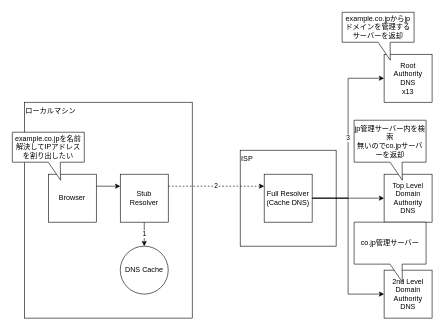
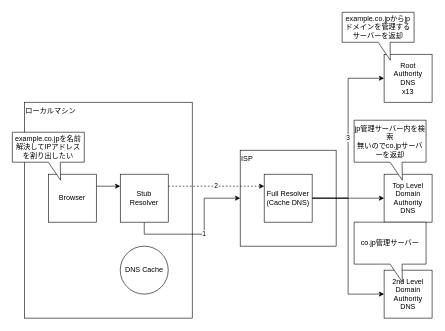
edge "Stub Resolver" -> "DNS Cache": now "Stub Resolver" -> "ISP"
